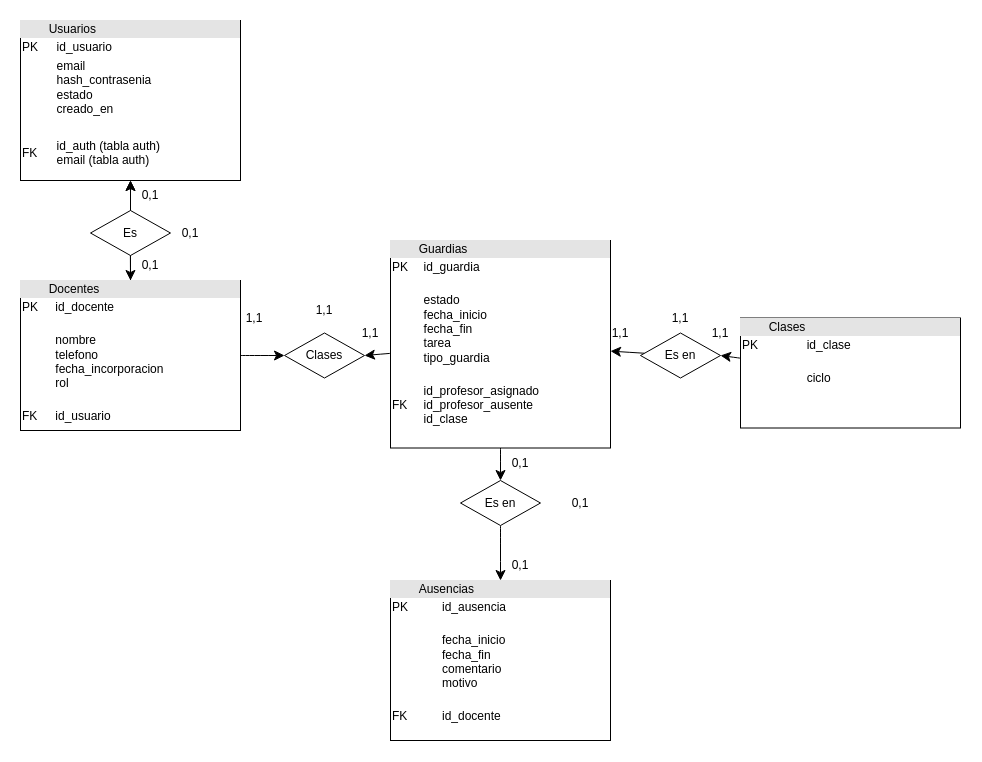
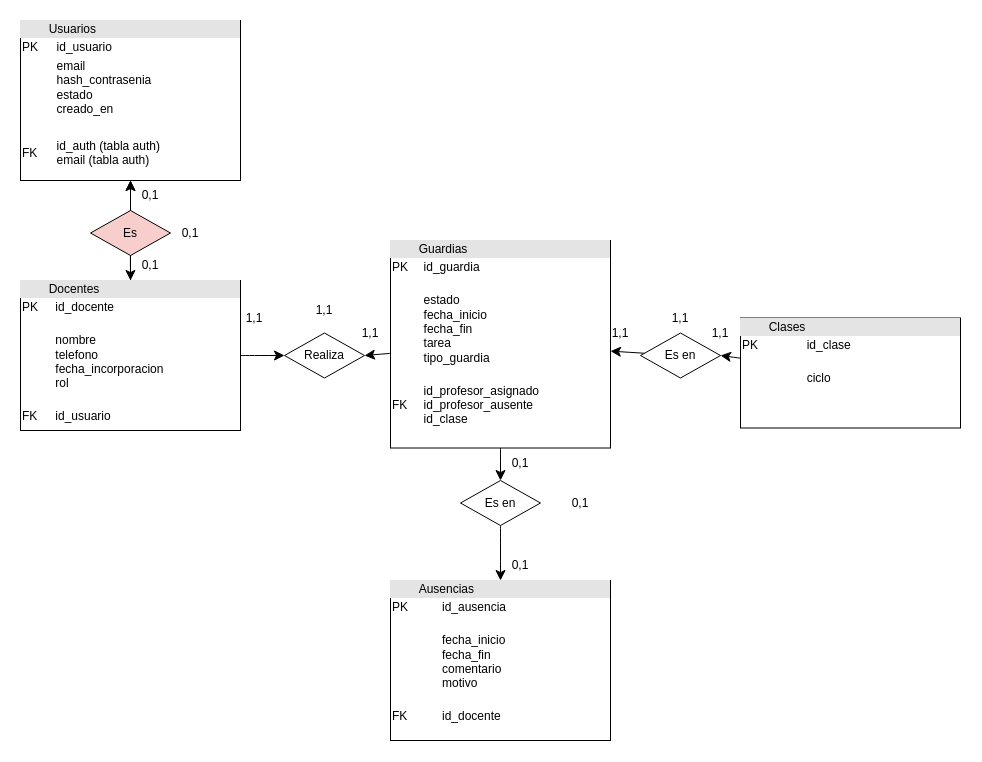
node "Es": fillcolor #ffffff -> #f8cecc
node "Clases": label "Clases" -> "Realiza"
